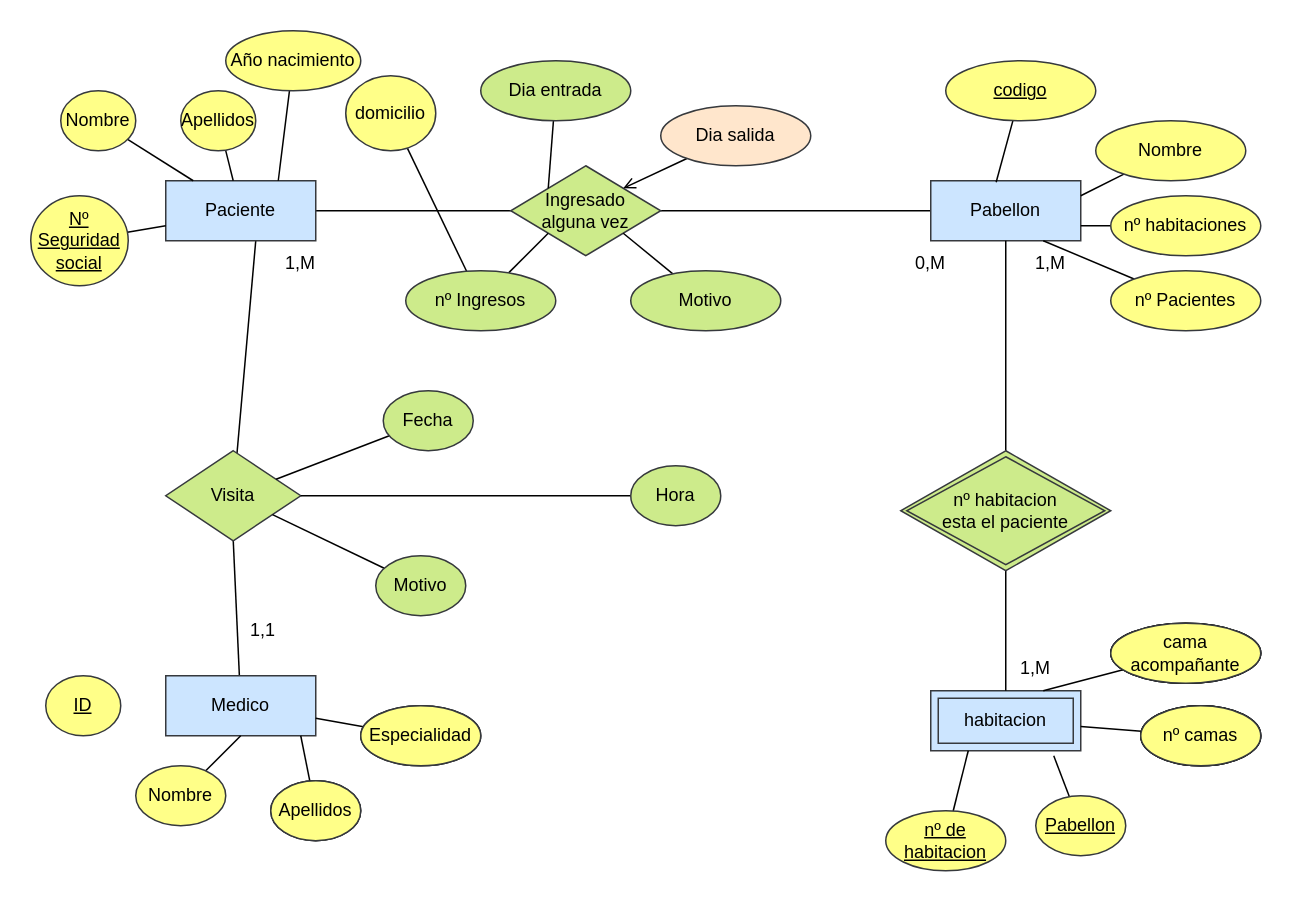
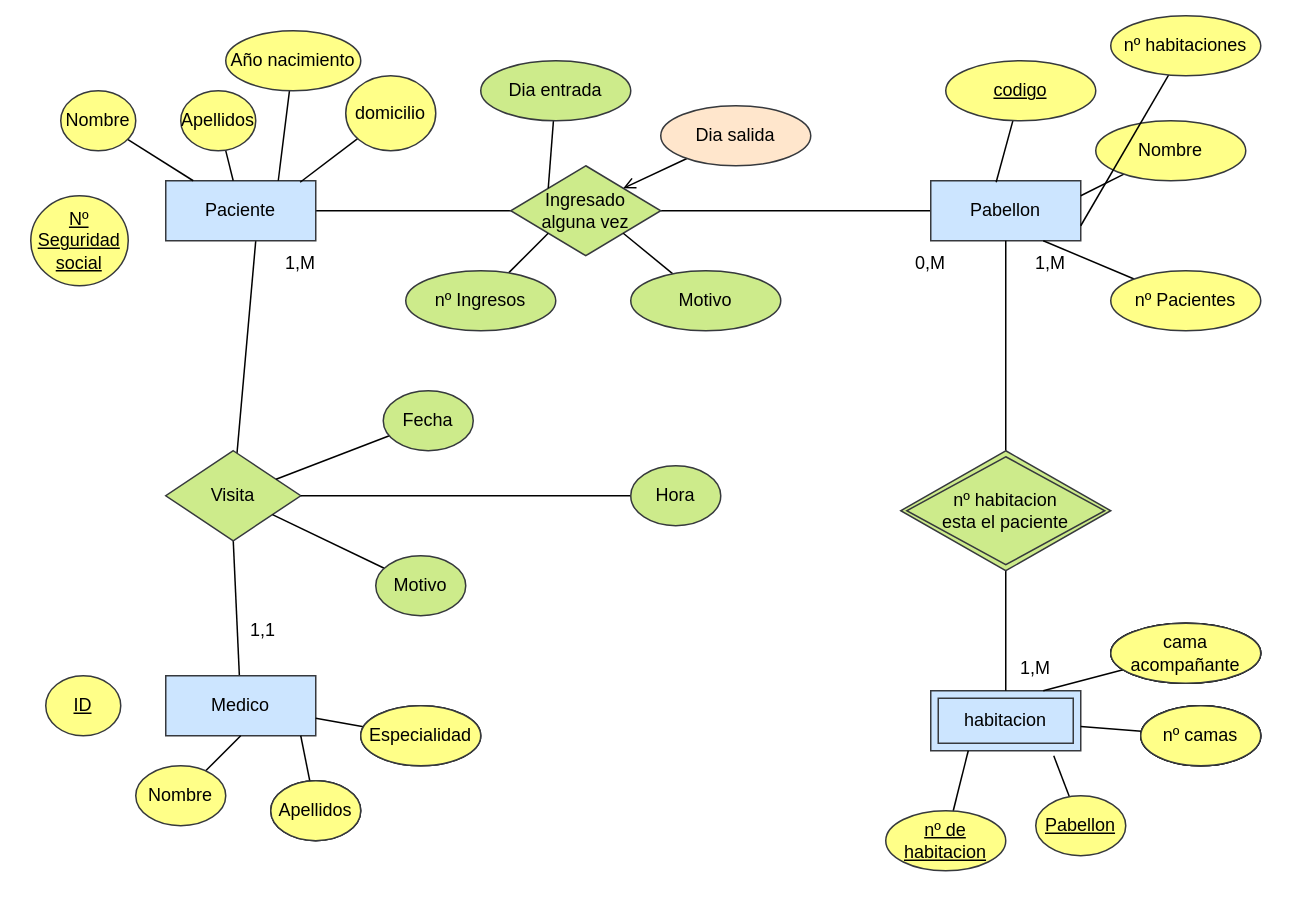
edge "domicilio" -- "nº Ingresos": now "domicilio" -- "Paciente"
node "nº habitaciones": moved (1186, 226) -> (1186, 46)
edge "Paciente" -- "Nº Seguridad social": removed
